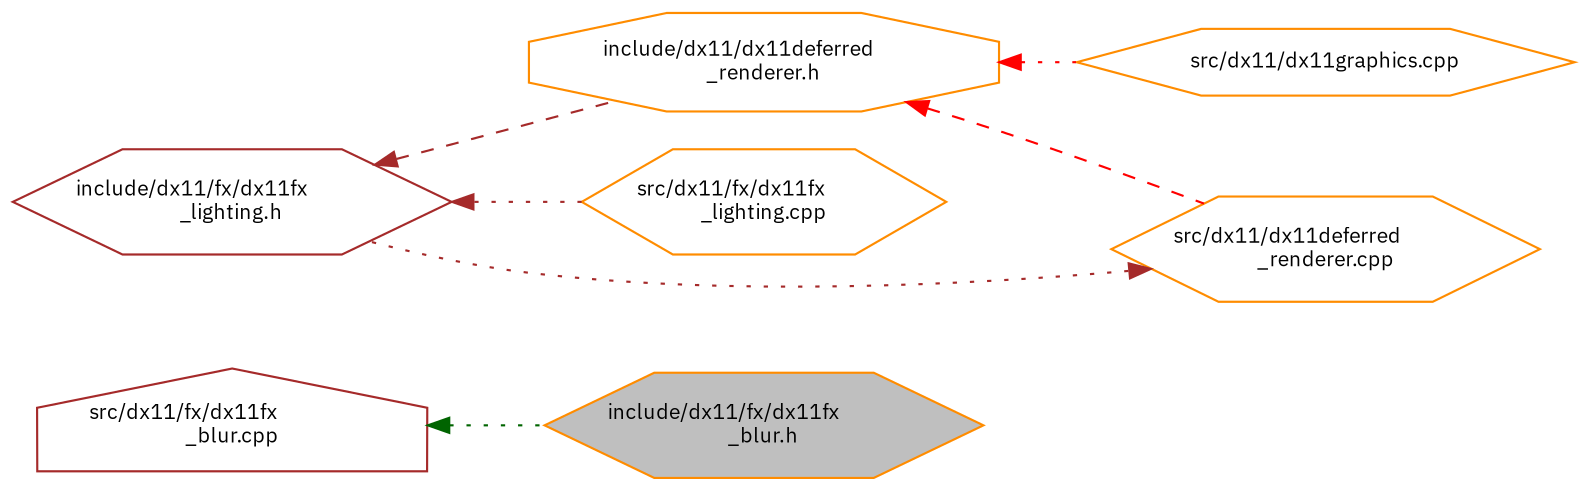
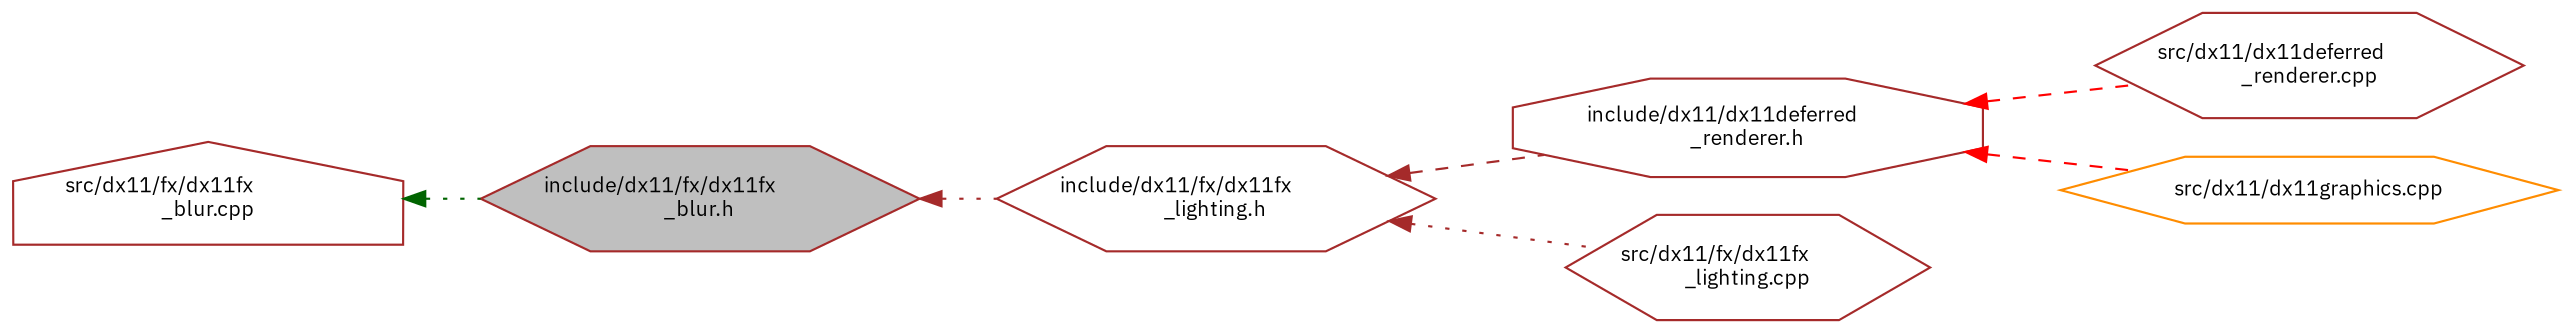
node "include/dx11/dx11deferred _renderer.h": color darkorange -> brown
edge "src/dx11/dx11graphics.cpp" -> "include/dx11/dx11deferred _renderer.h": style dotted -> dashed
node "src/dx11/fx/dx11fx _lighting.cpp": color darkorange -> brown
node "src/dx11/dx11deferred _renderer.cpp": color darkorange -> brown
edge "include/dx11/fx/dx11fx _lighting.h" -> "src/dx11/dx11deferred _renderer.cpp": now "include/dx11/fx/dx11fx _lighting.h" -> "include/dx11/fx/dx11fx _blur.h"
node "include/dx11/fx/dx11fx _blur.h": color darkorange -> brown
